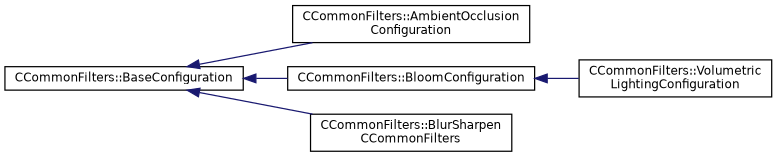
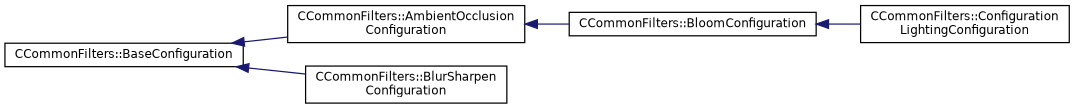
edge "CCommonFilters::BloomConfiguration" -> "CCommonFilters::BaseConfiguration": now "CCommonFilters::BloomConfiguration" -> "CCommonFilters::AmbientOcclusion Configuration"
node "CCommonFilters::Volumetric LightingConfiguration": label "CCommonFilters::Volumetric LightingConfiguration" -> "CCommonFilters::Configuration LightingConfiguration"
node "CCommonFilters::BlurSharpen CCommonFilters": label "CCommonFilters::BlurSharpen CCommonFilters" -> "CCommonFilters::BlurSharpen Configuration"
